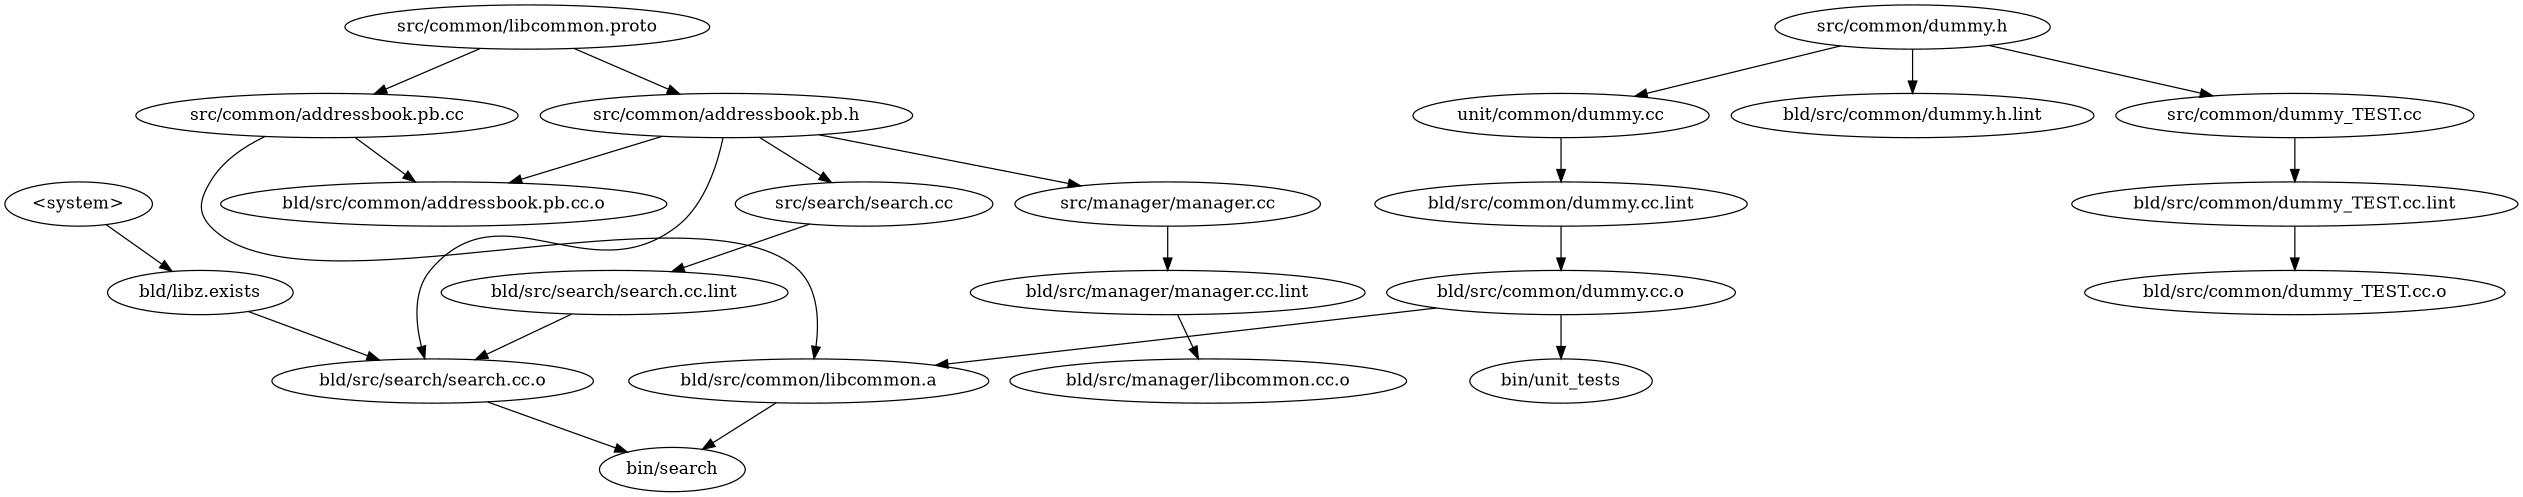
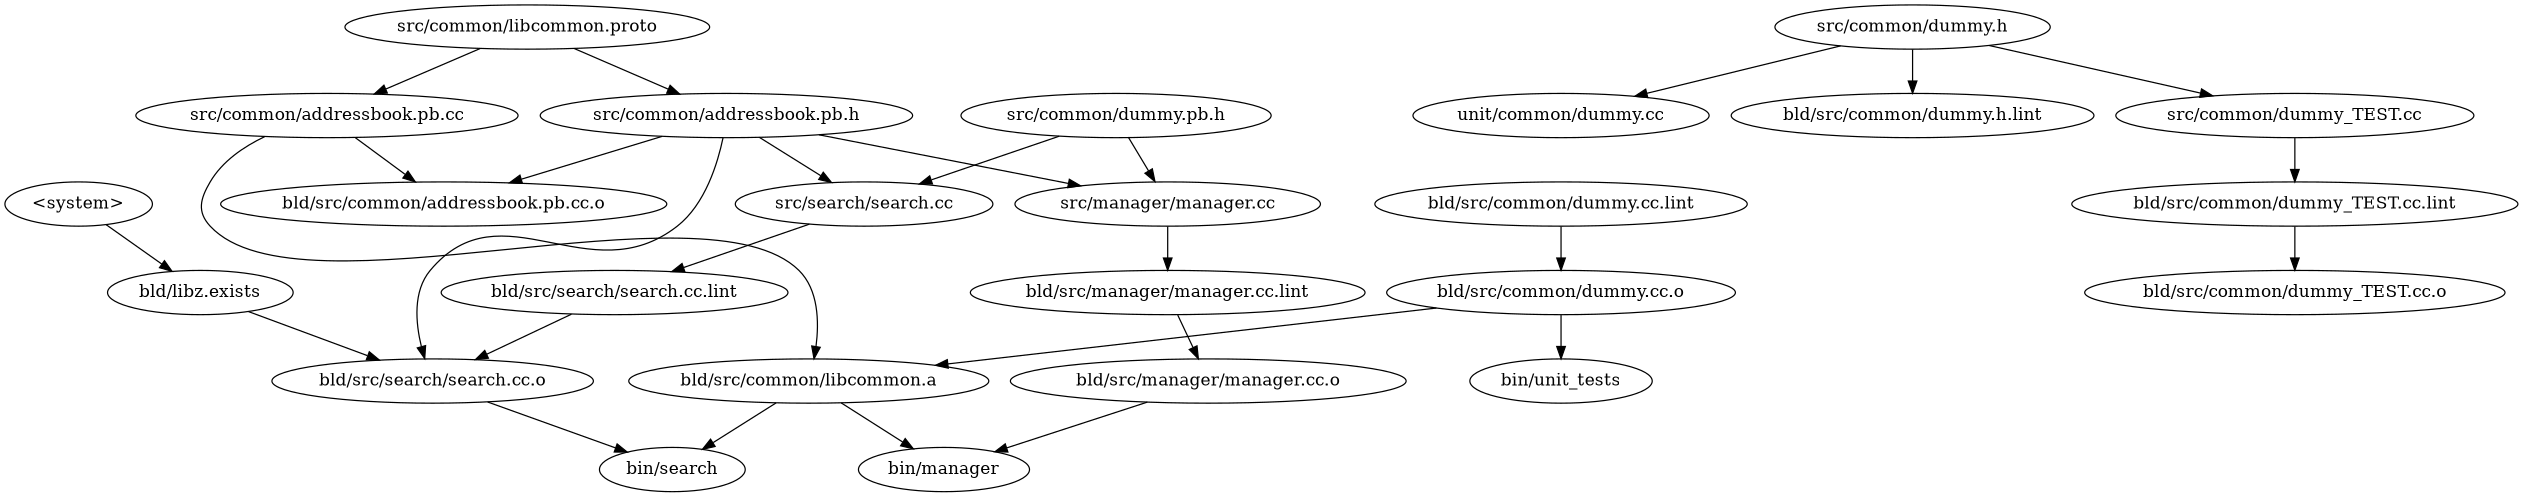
node "src/common/dummy.pb.h": added
edge "unit/common/dummy.cc" -> "bld/src/common/dummy.cc.lint": removed
node "bld/src/manager/libcommon.cc.o": label "bld/src/manager/libcommon.cc.o" -> "bld/src/manager/manager.cc.o"
node "bin/manager": added
